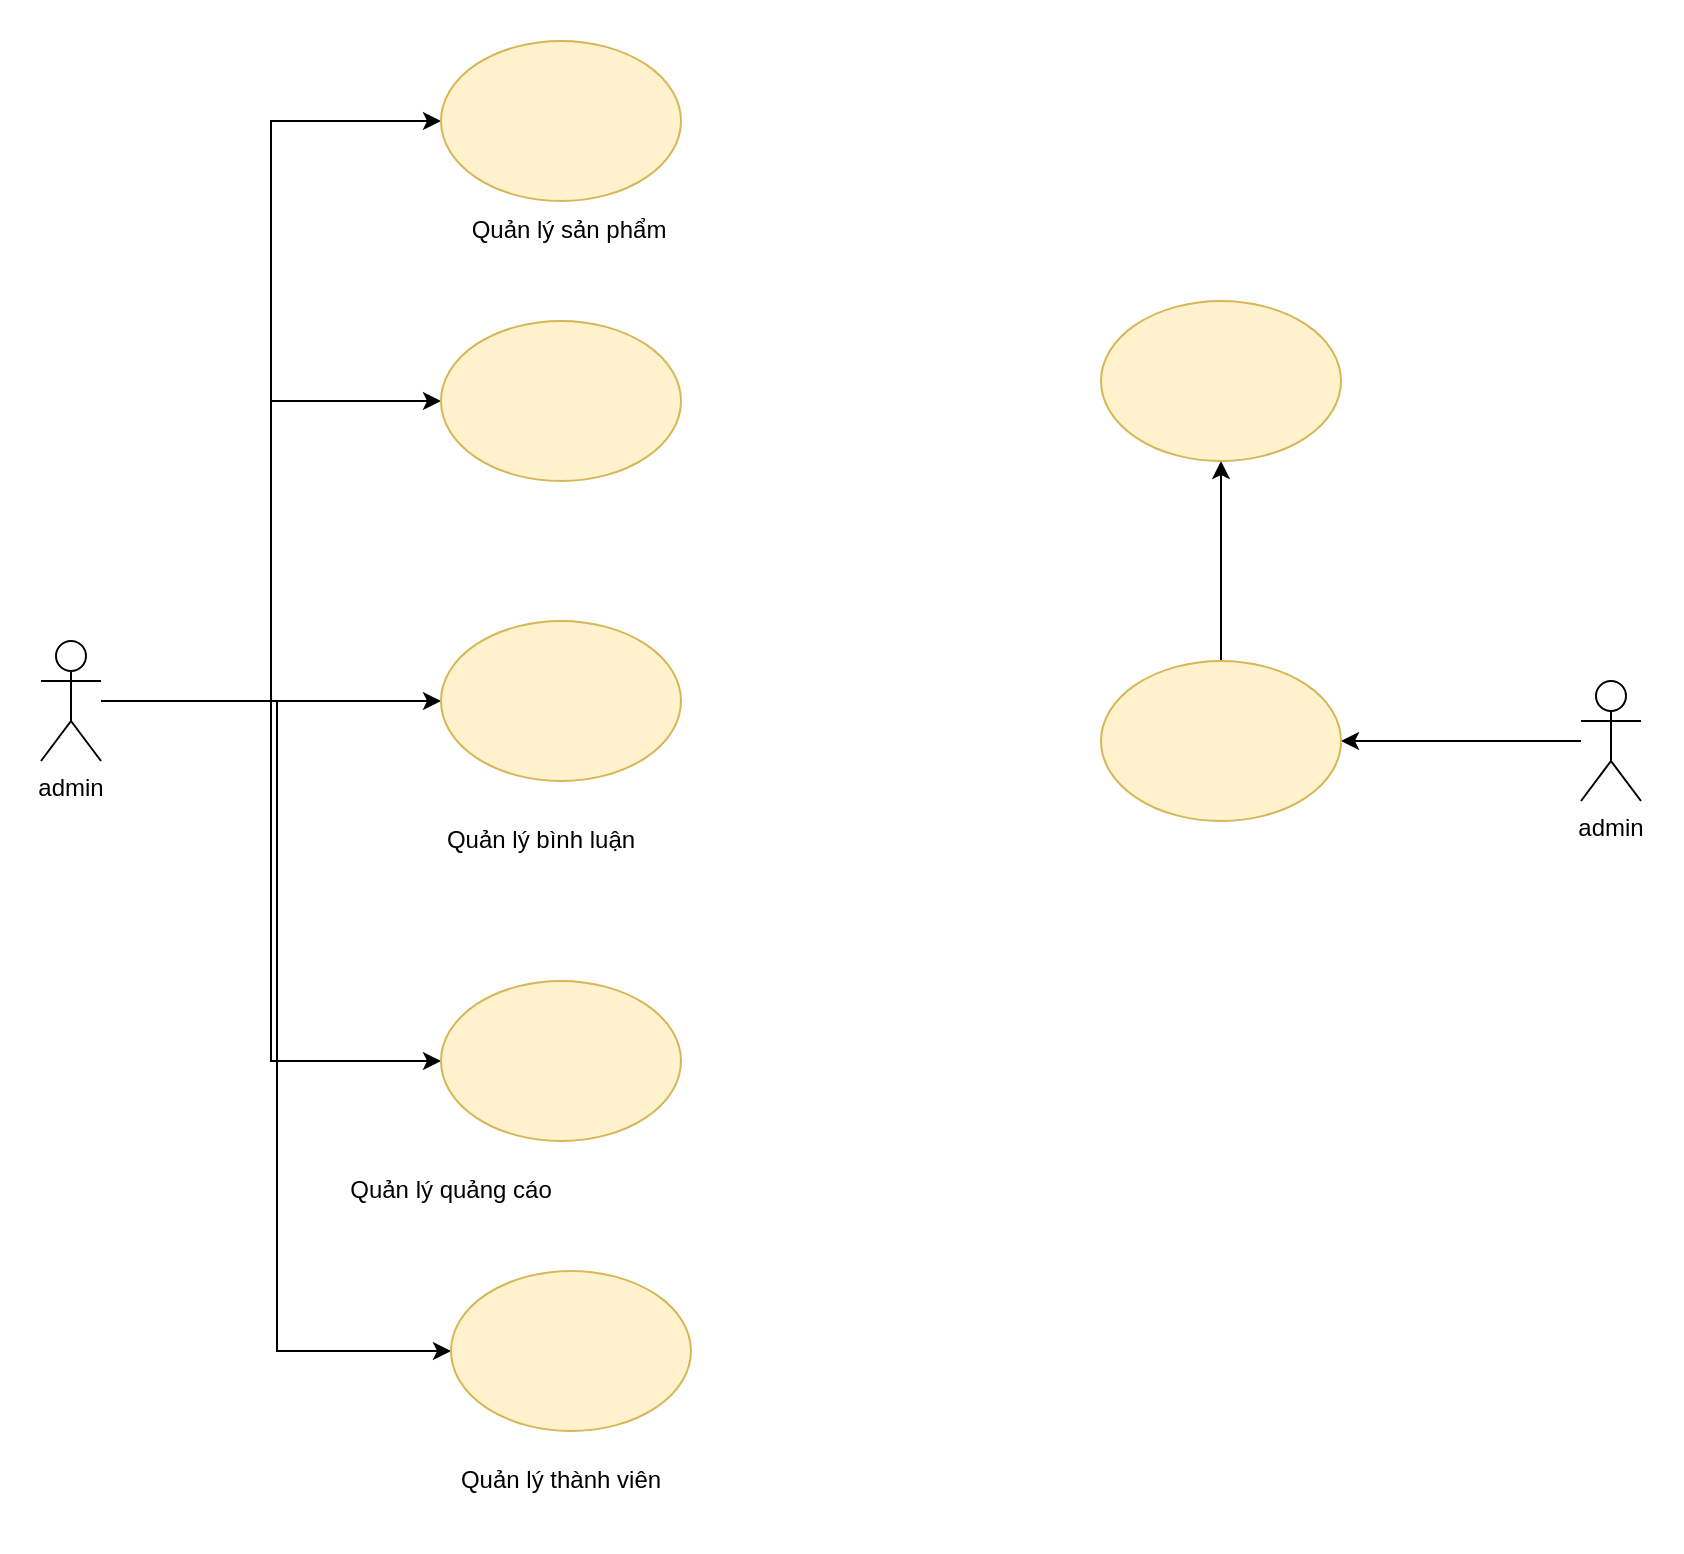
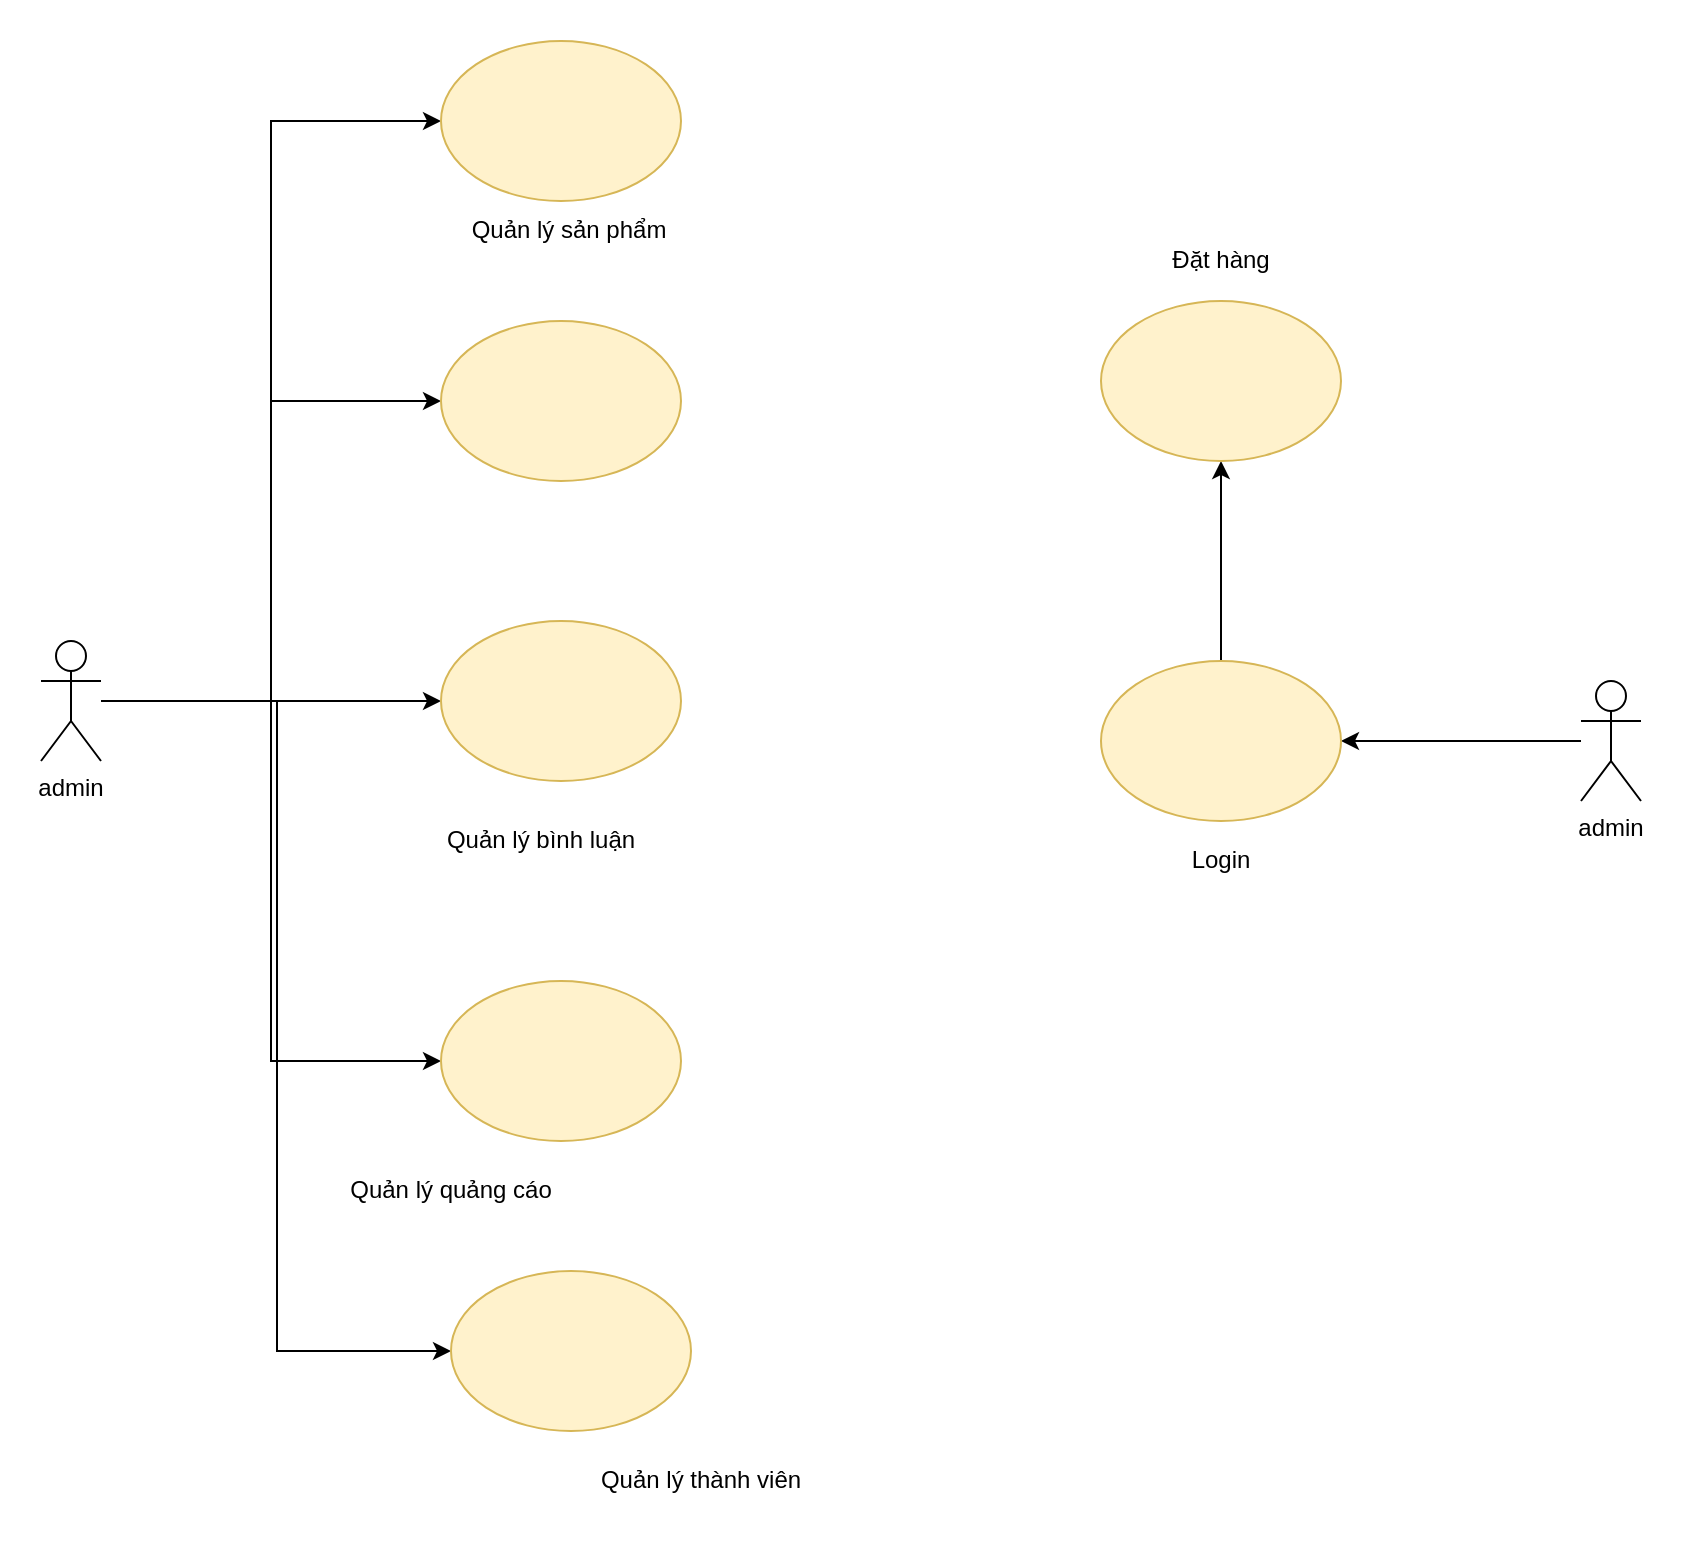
node "Đặt hàng": added
node "Login": added
node "Quản lý thành viên": moved (561, 1481) -> (701, 1481)
